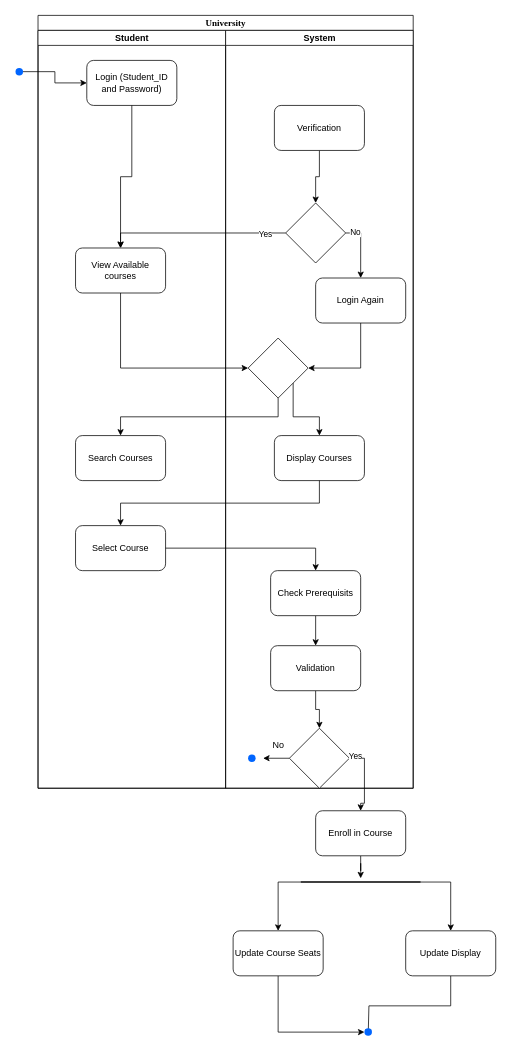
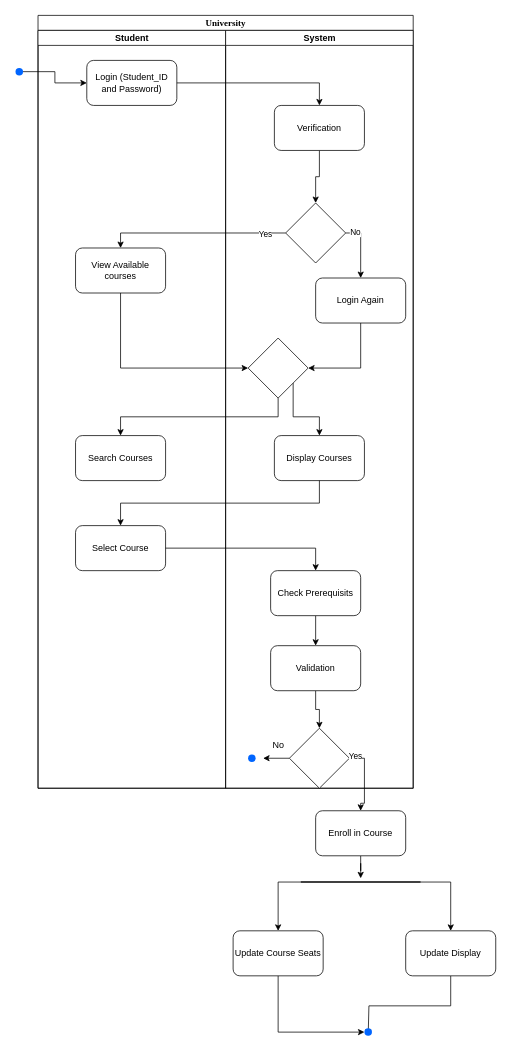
edge "Login (Student_ID and Password)" -> "View Available courses": now "Login (Student_ID and Password)" -> "Verification"
